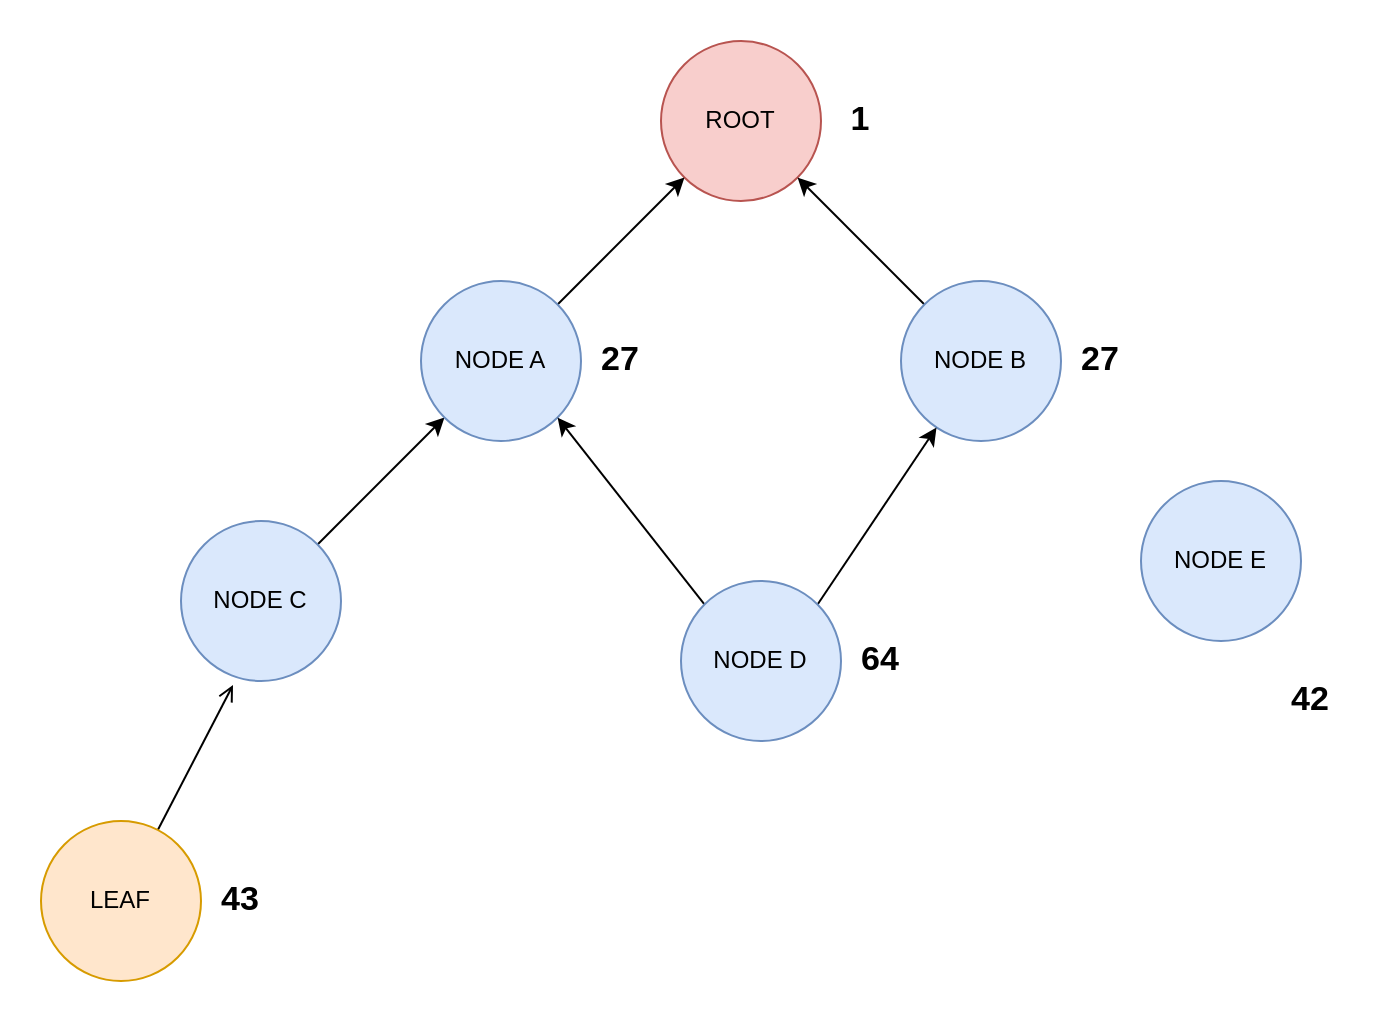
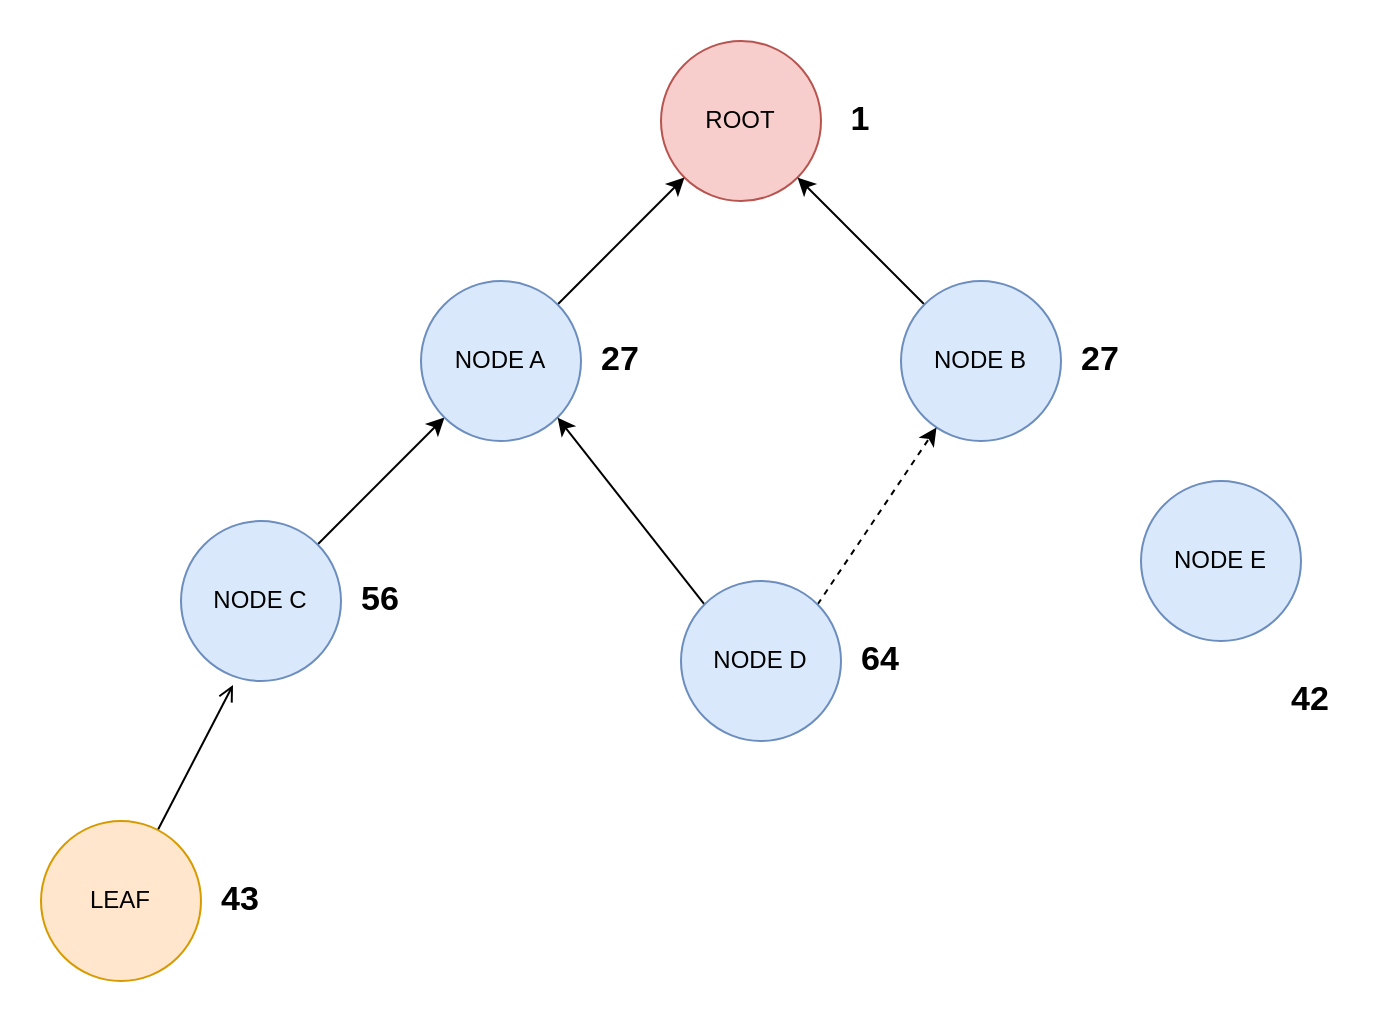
edge "NODE D" -> "NODE B": style solid -> dashed
node "56": added
